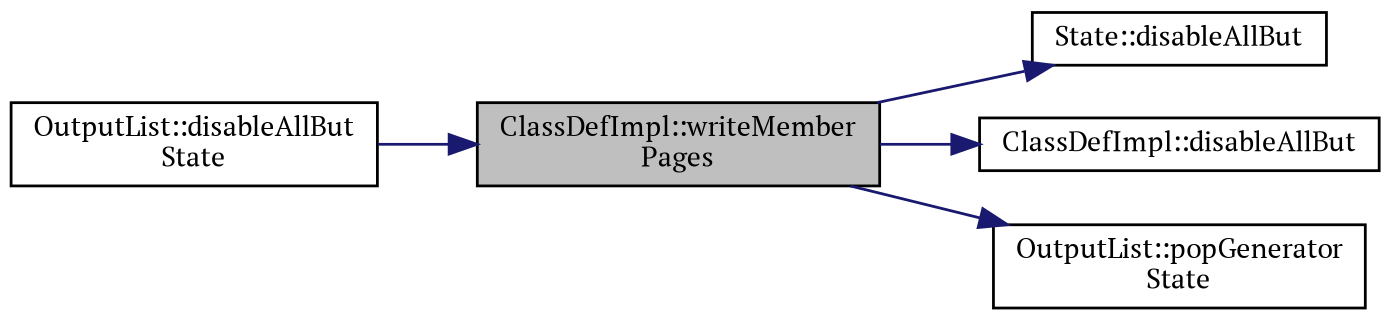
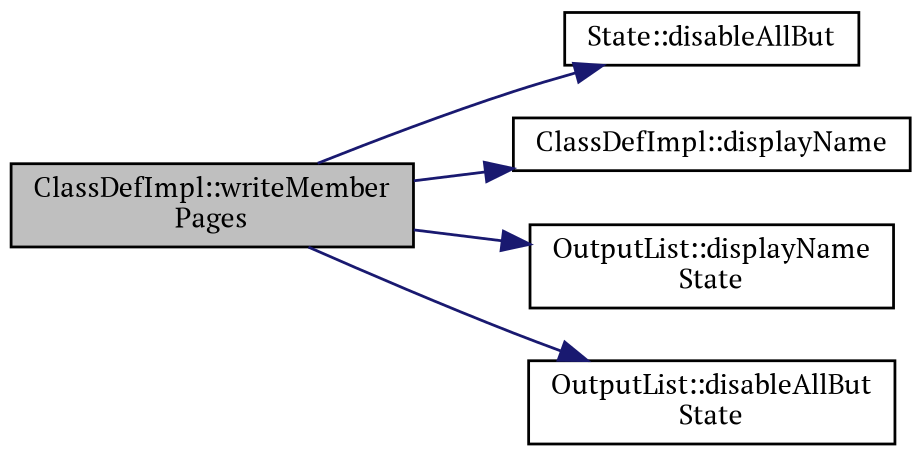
edge "OutputList::disableAllBut State" -> "ClassDefImpl::writeMember Pages": reversed
node "ClassDefImpl::disableAllBut": label "ClassDefImpl::disableAllBut" -> "ClassDefImpl::displayName"
node "OutputList::popGenerator State": label "OutputList::popGenerator State" -> "OutputList::displayName State"
